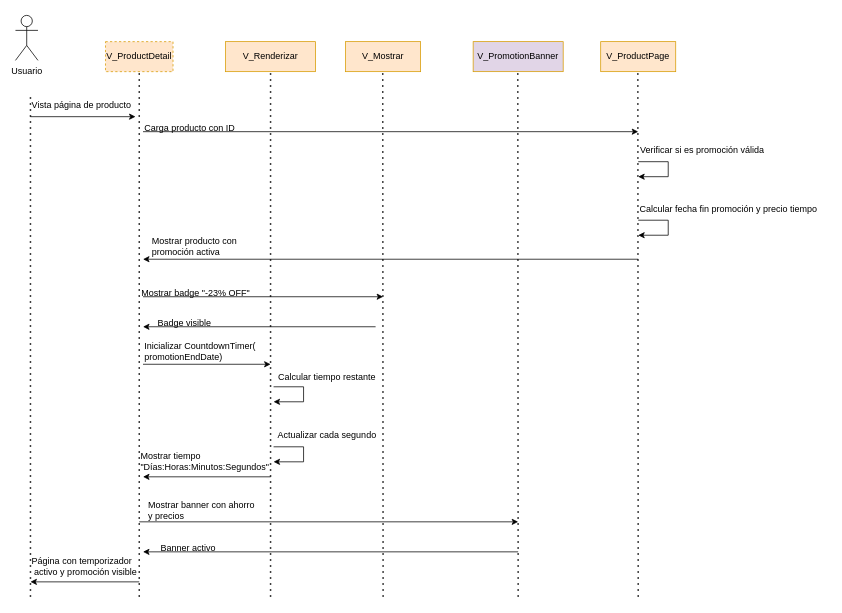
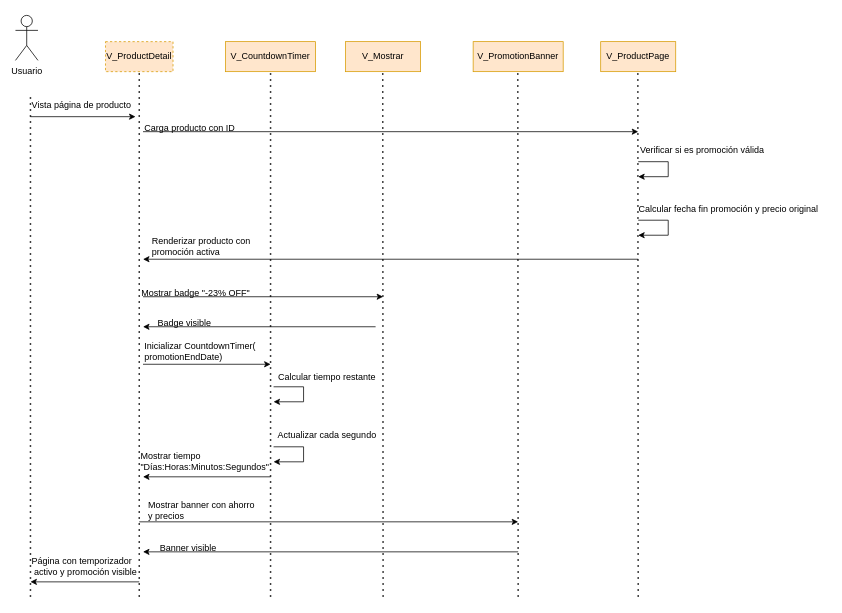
node "V_Renderizar": label "V_Renderizar" -> "V_CountdownTimer"
node "V_PromotionBanner": fillcolor #e1d5e7 -> #ffe6cc
node "Calcular fecha fin promoción y precio tiempo": label "Calcular fecha fin promoción y precio tiempo" -> "Calcular fecha fin promoción y precio original"
node "Mostrar producto con promoción activa": label "Mostrar producto con promoción activa" -> "Renderizar producto con promoción activa"
node "Banner activo": label "Banner activo" -> "Banner visible"
